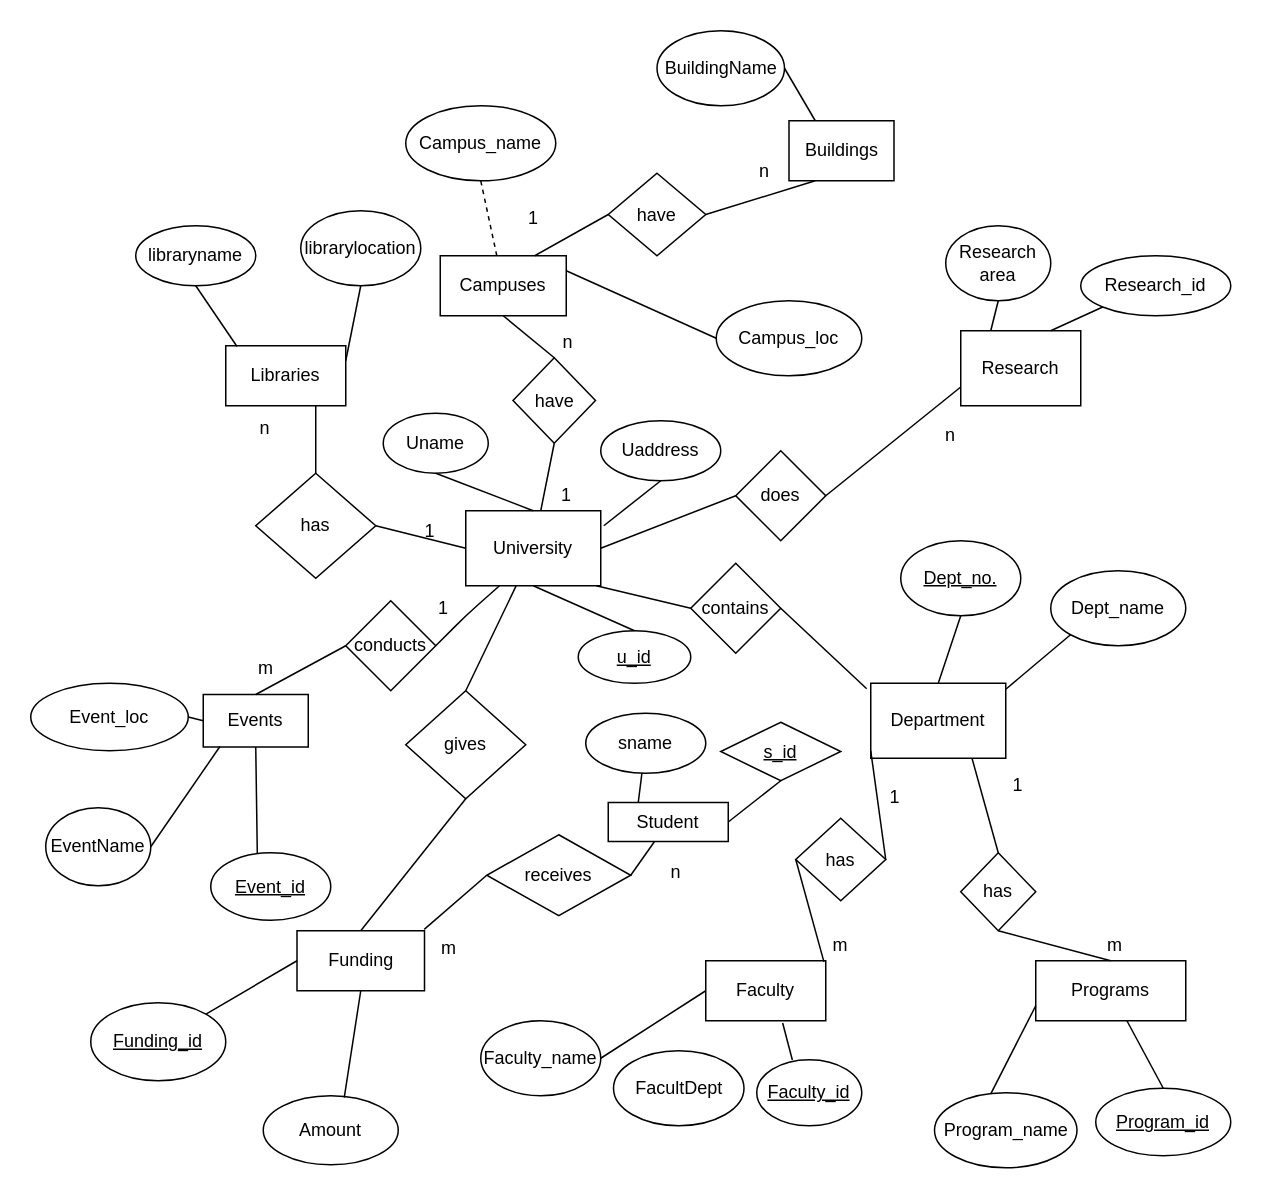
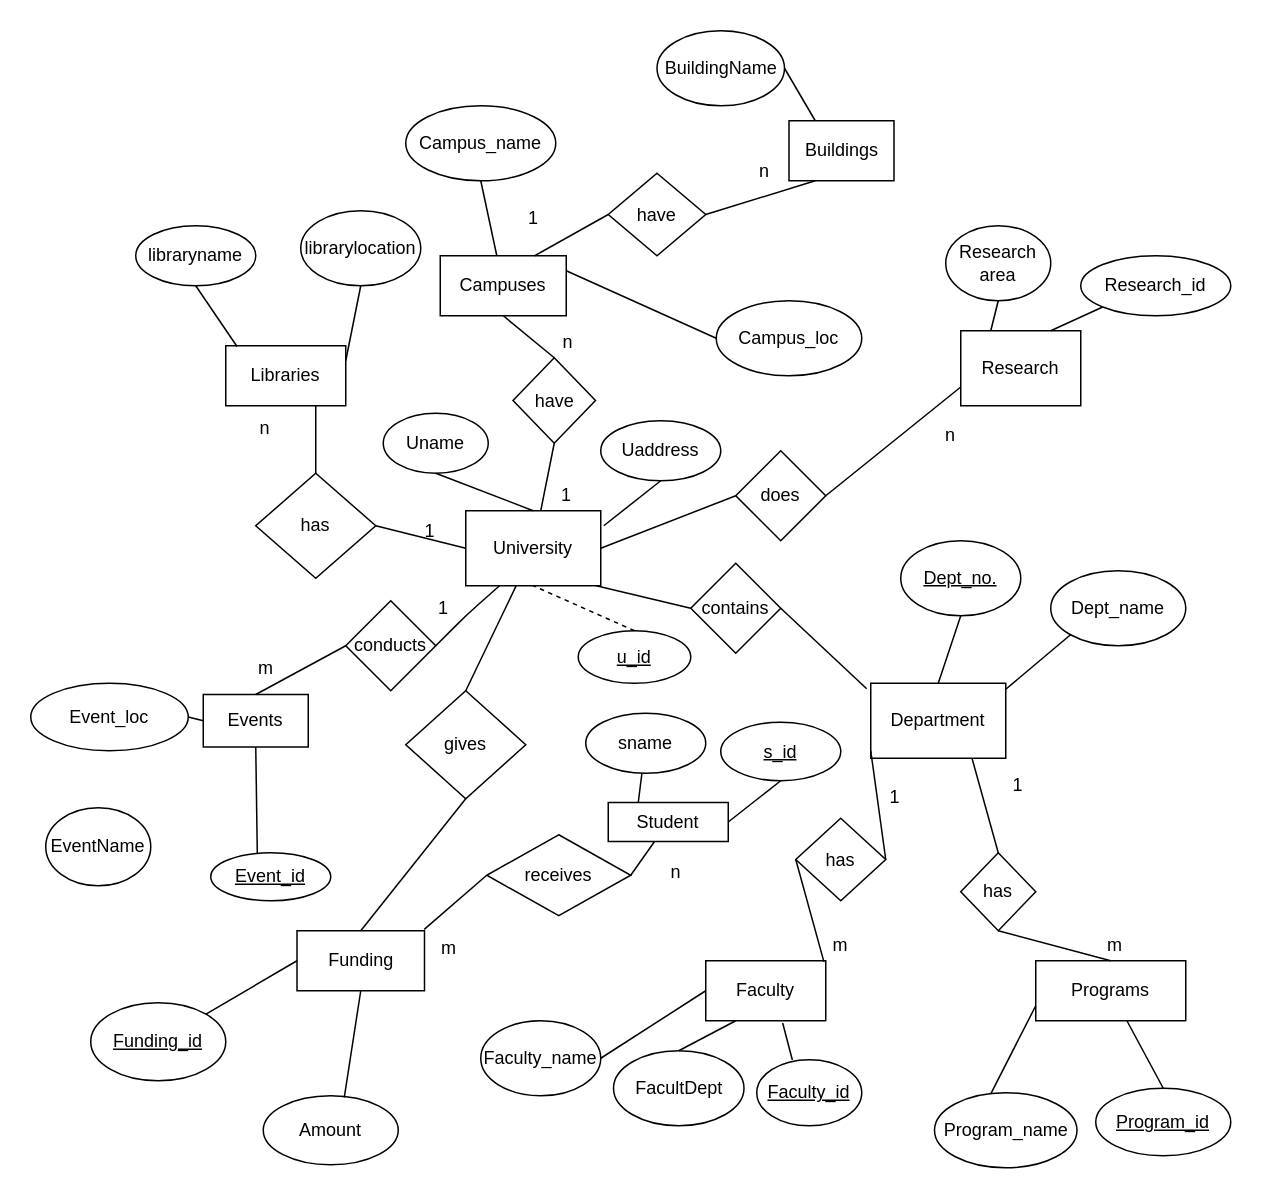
edge "Campus_name" -- "Campuses": style dashed -> solid
edge "University" -- "u_id": style solid -> dashed
node "s_id": shape diamond -> ellipse
edge "Events" -- "EventName": removed
node "Event_id": size 120x68 -> 120x48
edge "Faculty" -- "FacultDept": added
